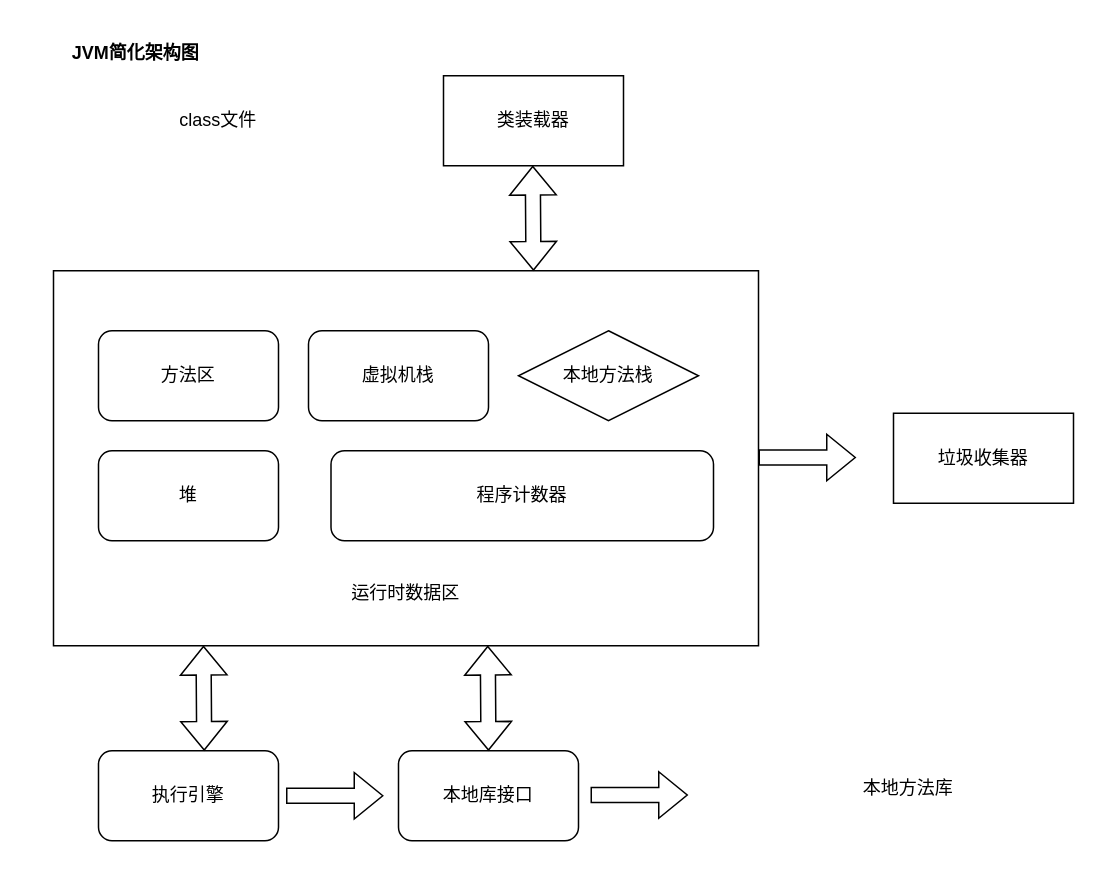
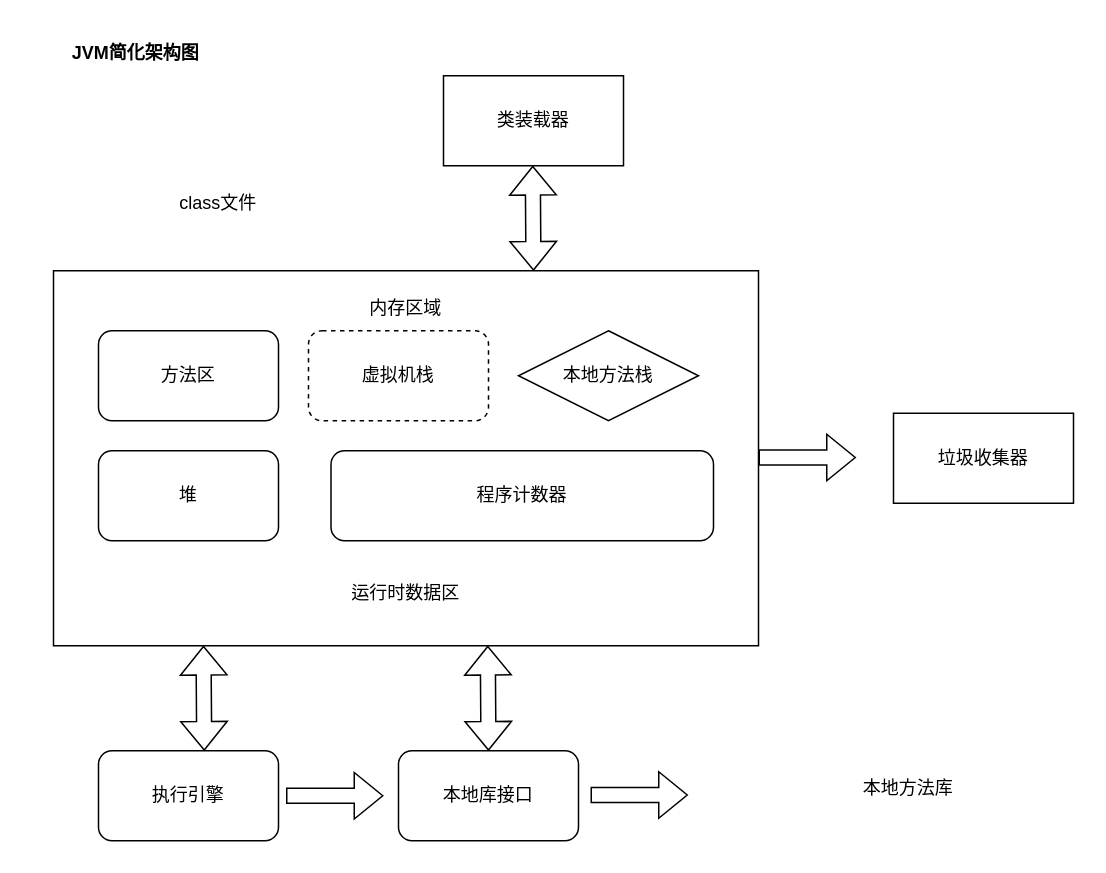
node "class文件": moved (218, 121) -> (218, 203)
node "内存区域": added
node "虚拟机栈": style solid -> dashed
